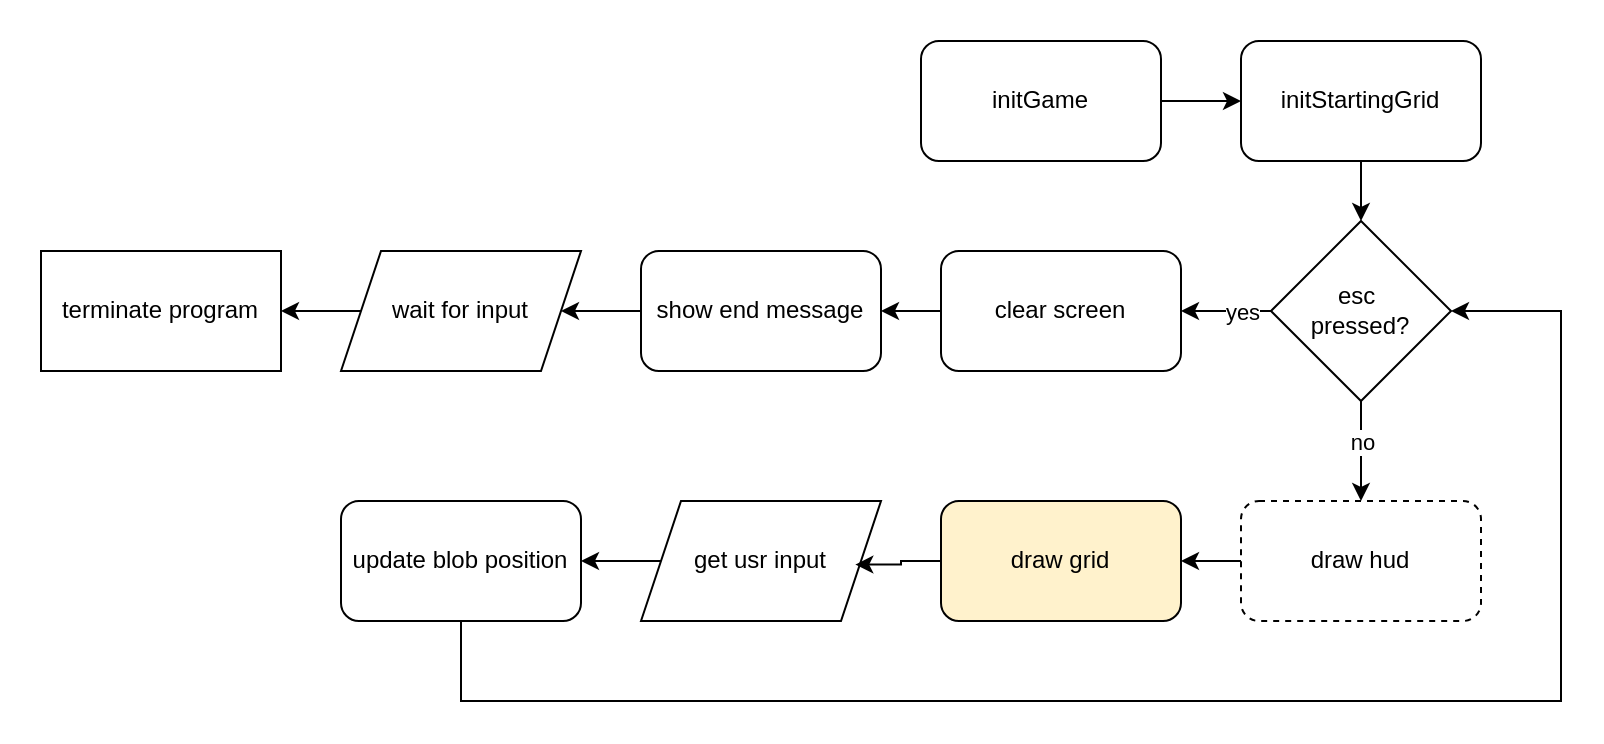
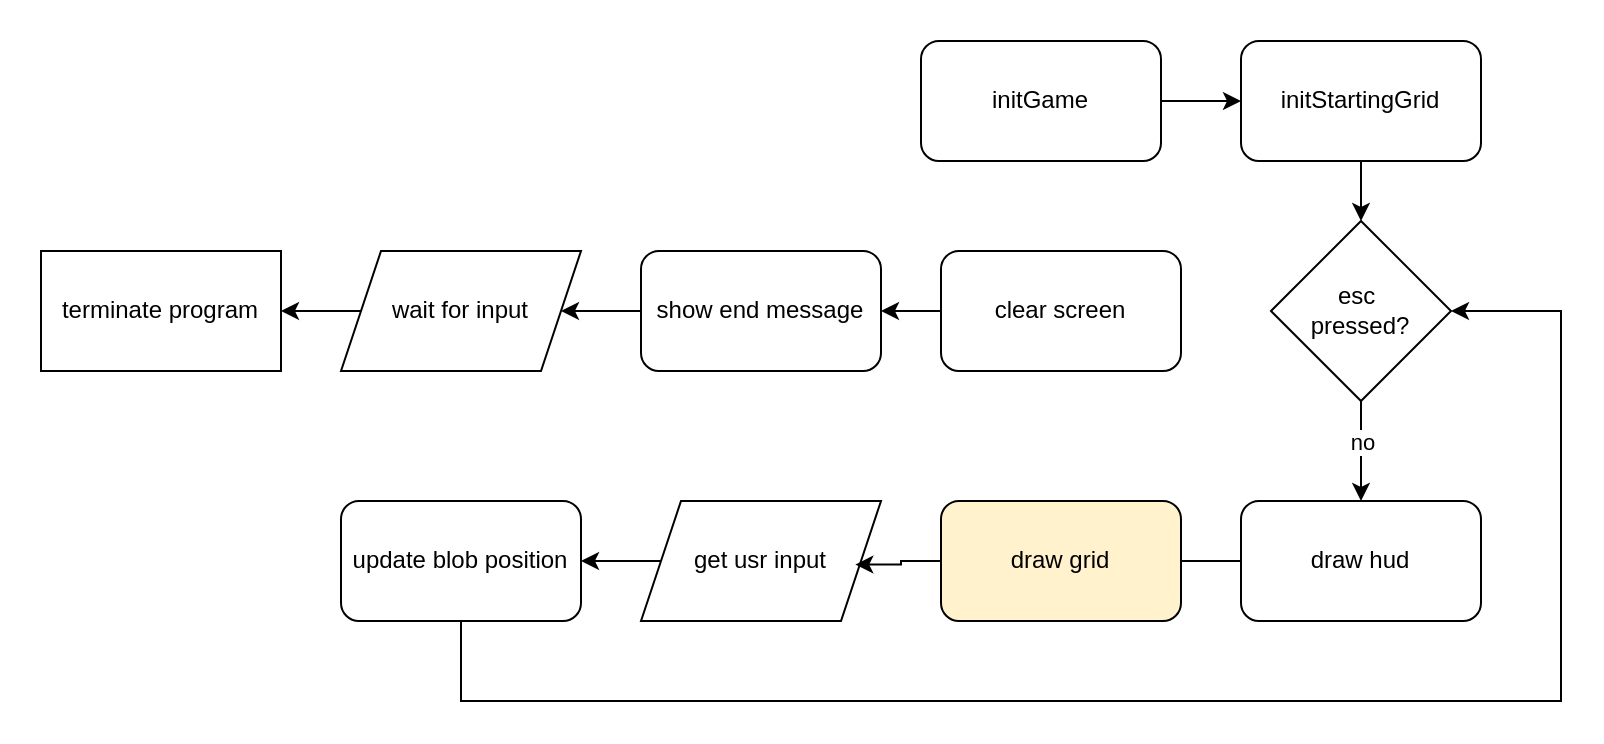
edge "esc pressed?" -> "clear screen": removed, label "yes"
edge "draw hud" -> "draw grid": arrowhead classic -> none
node "draw hud": style dashed -> solid
